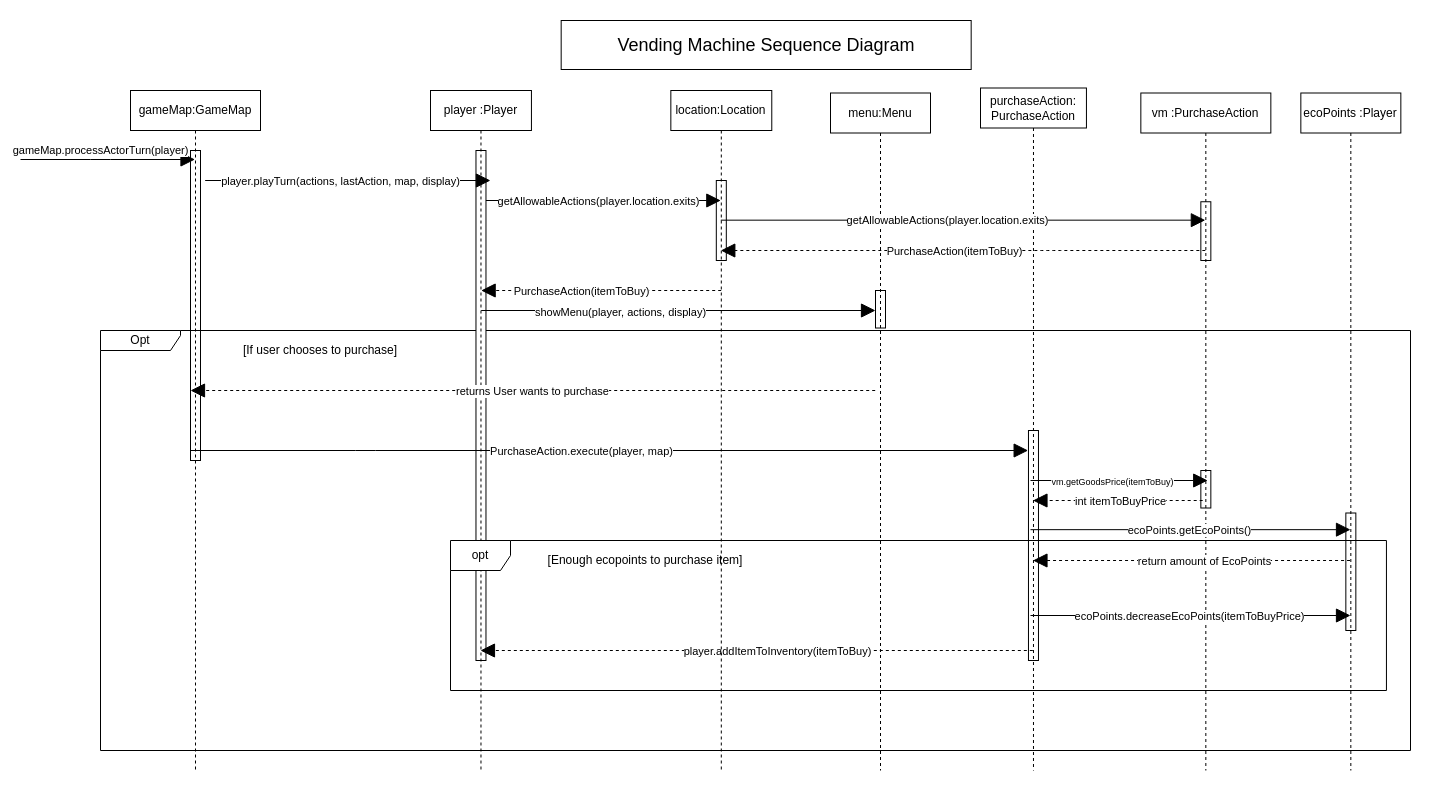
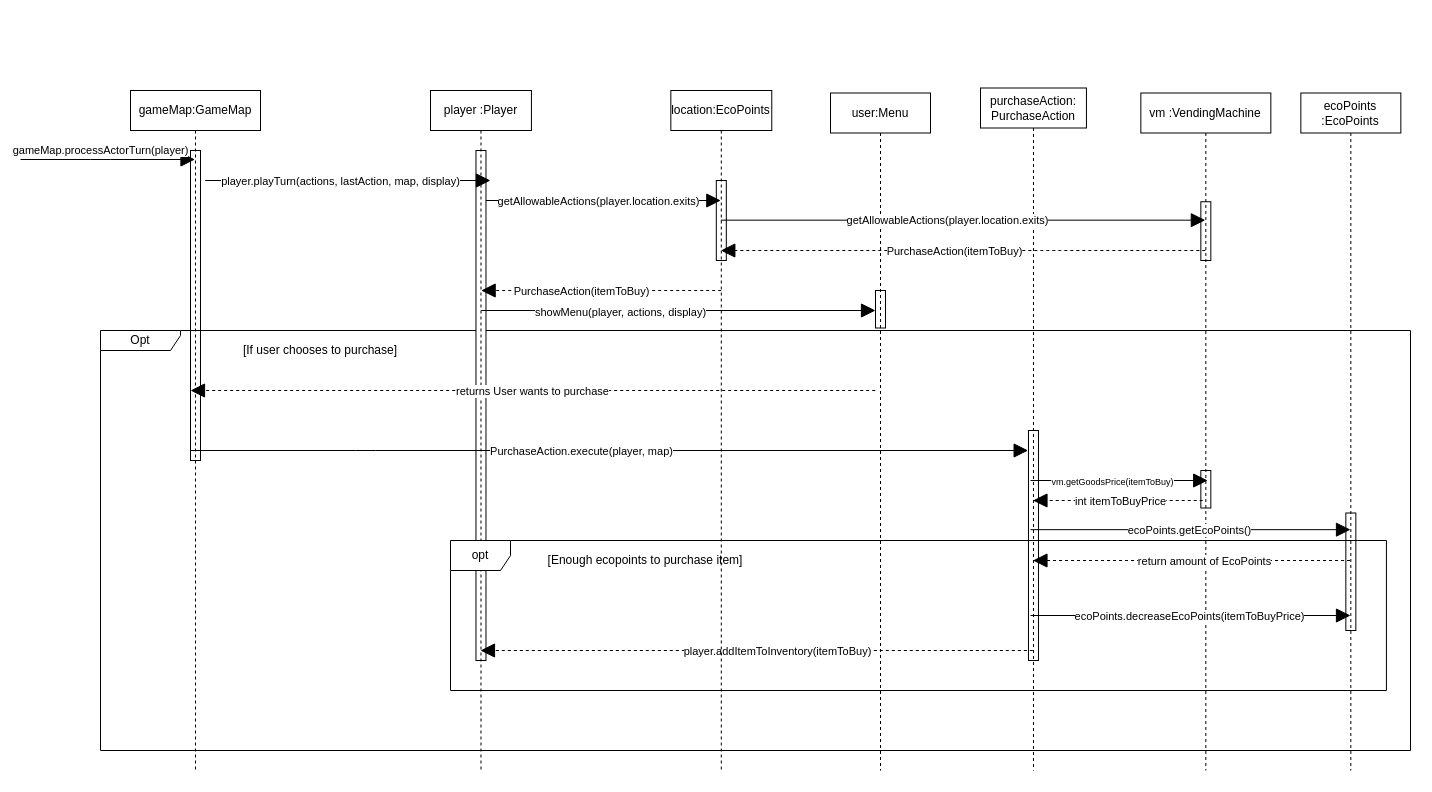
node "Vending Machine Sequence Diagram": removed
node "location:Location": label "location:Location" -> "location:EcoPoints"
node "menu:Menu": label "menu:Menu" -> "user:Menu"
node "vm :PurchaseAction": label "vm :PurchaseAction" -> "vm :VendingMachine"
node "ecoPoints :Player": label "ecoPoints :Player" -> "ecoPoints :EcoPoints"
